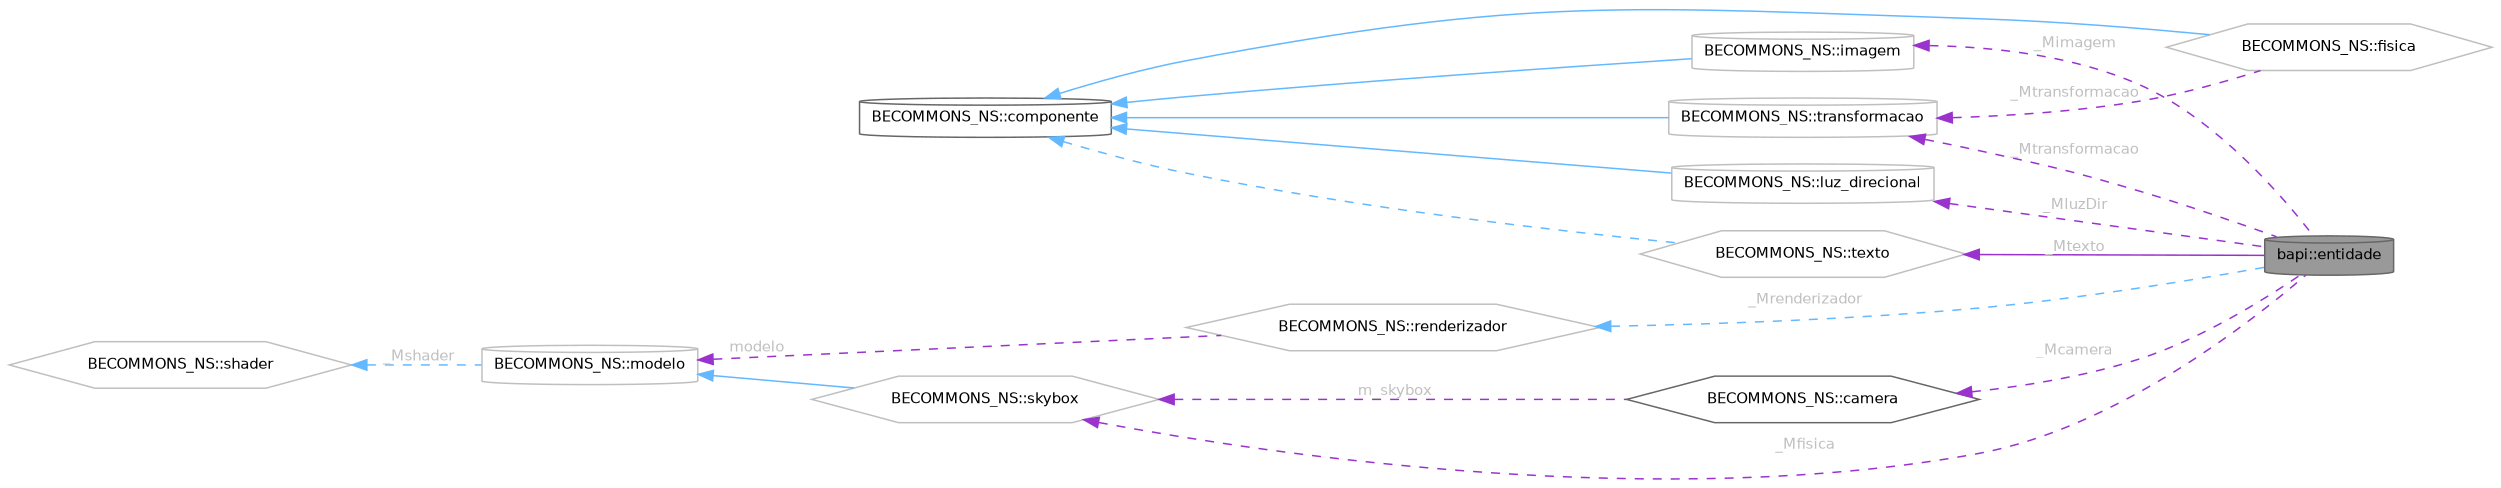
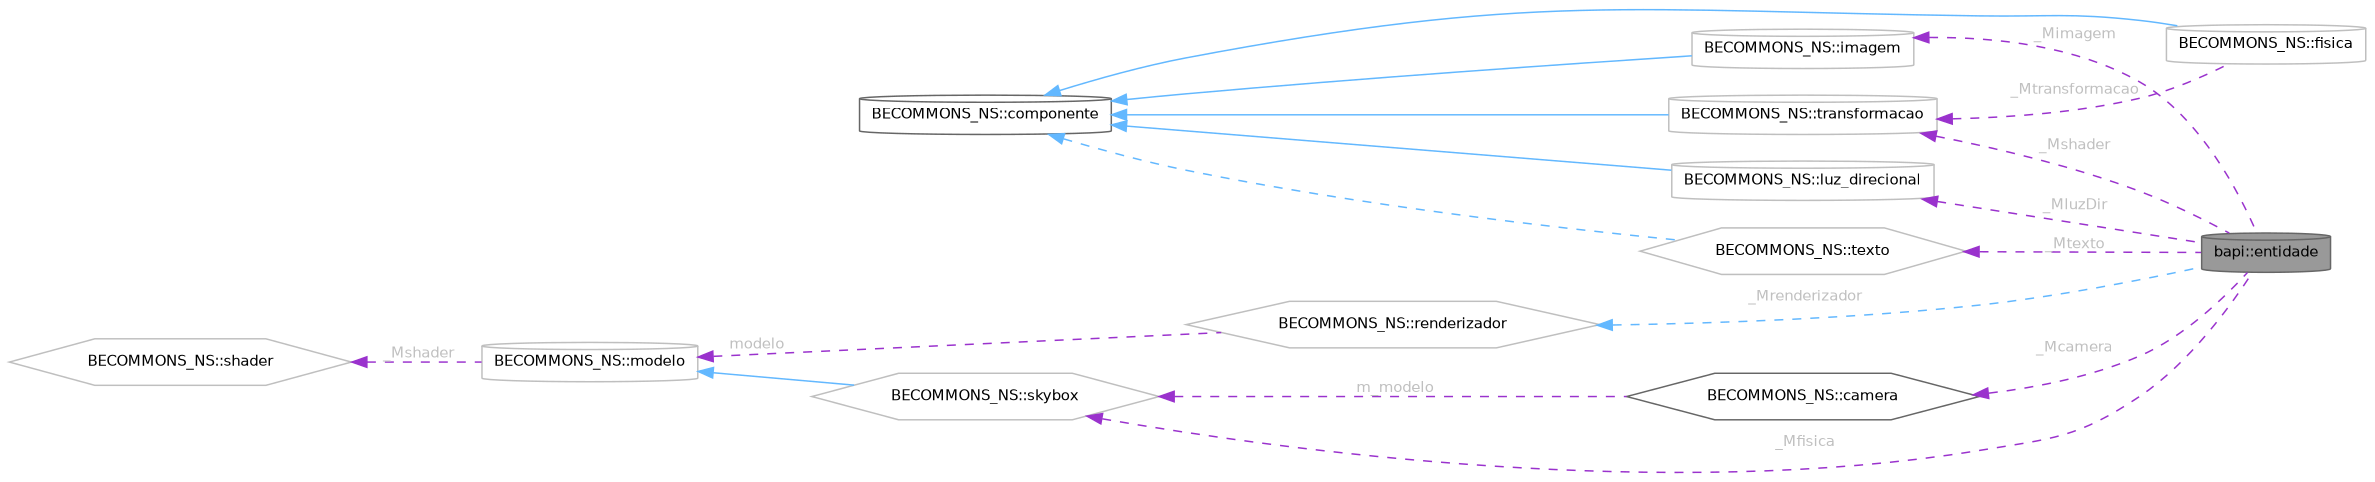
node "BECOMMONS_NS::fisica": shape hexagon -> cylinder
edge "bapi::entidade" -> "BECOMMONS_NS::transformacao": label " _Mtransformacao" -> " _Mshader"
edge "bapi::entidade" -> "BECOMMONS_NS::texto": style solid -> dashed
edge "BECOMMONS_NS::modelo" -> "BECOMMONS_NS::shader": color steelblue1 -> darkorchid3
edge "BECOMMONS_NS::camera" -> "BECOMMONS_NS::skybox": label " m_skybox" -> " m_modelo"
